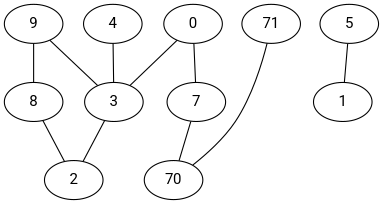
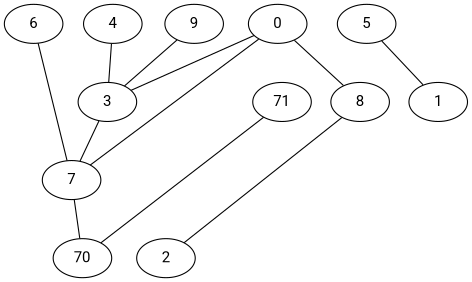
node "6": added
edge "9" -- "8": now "0" -- "8"
edge "3" -- "2": now "3" -- "7"
